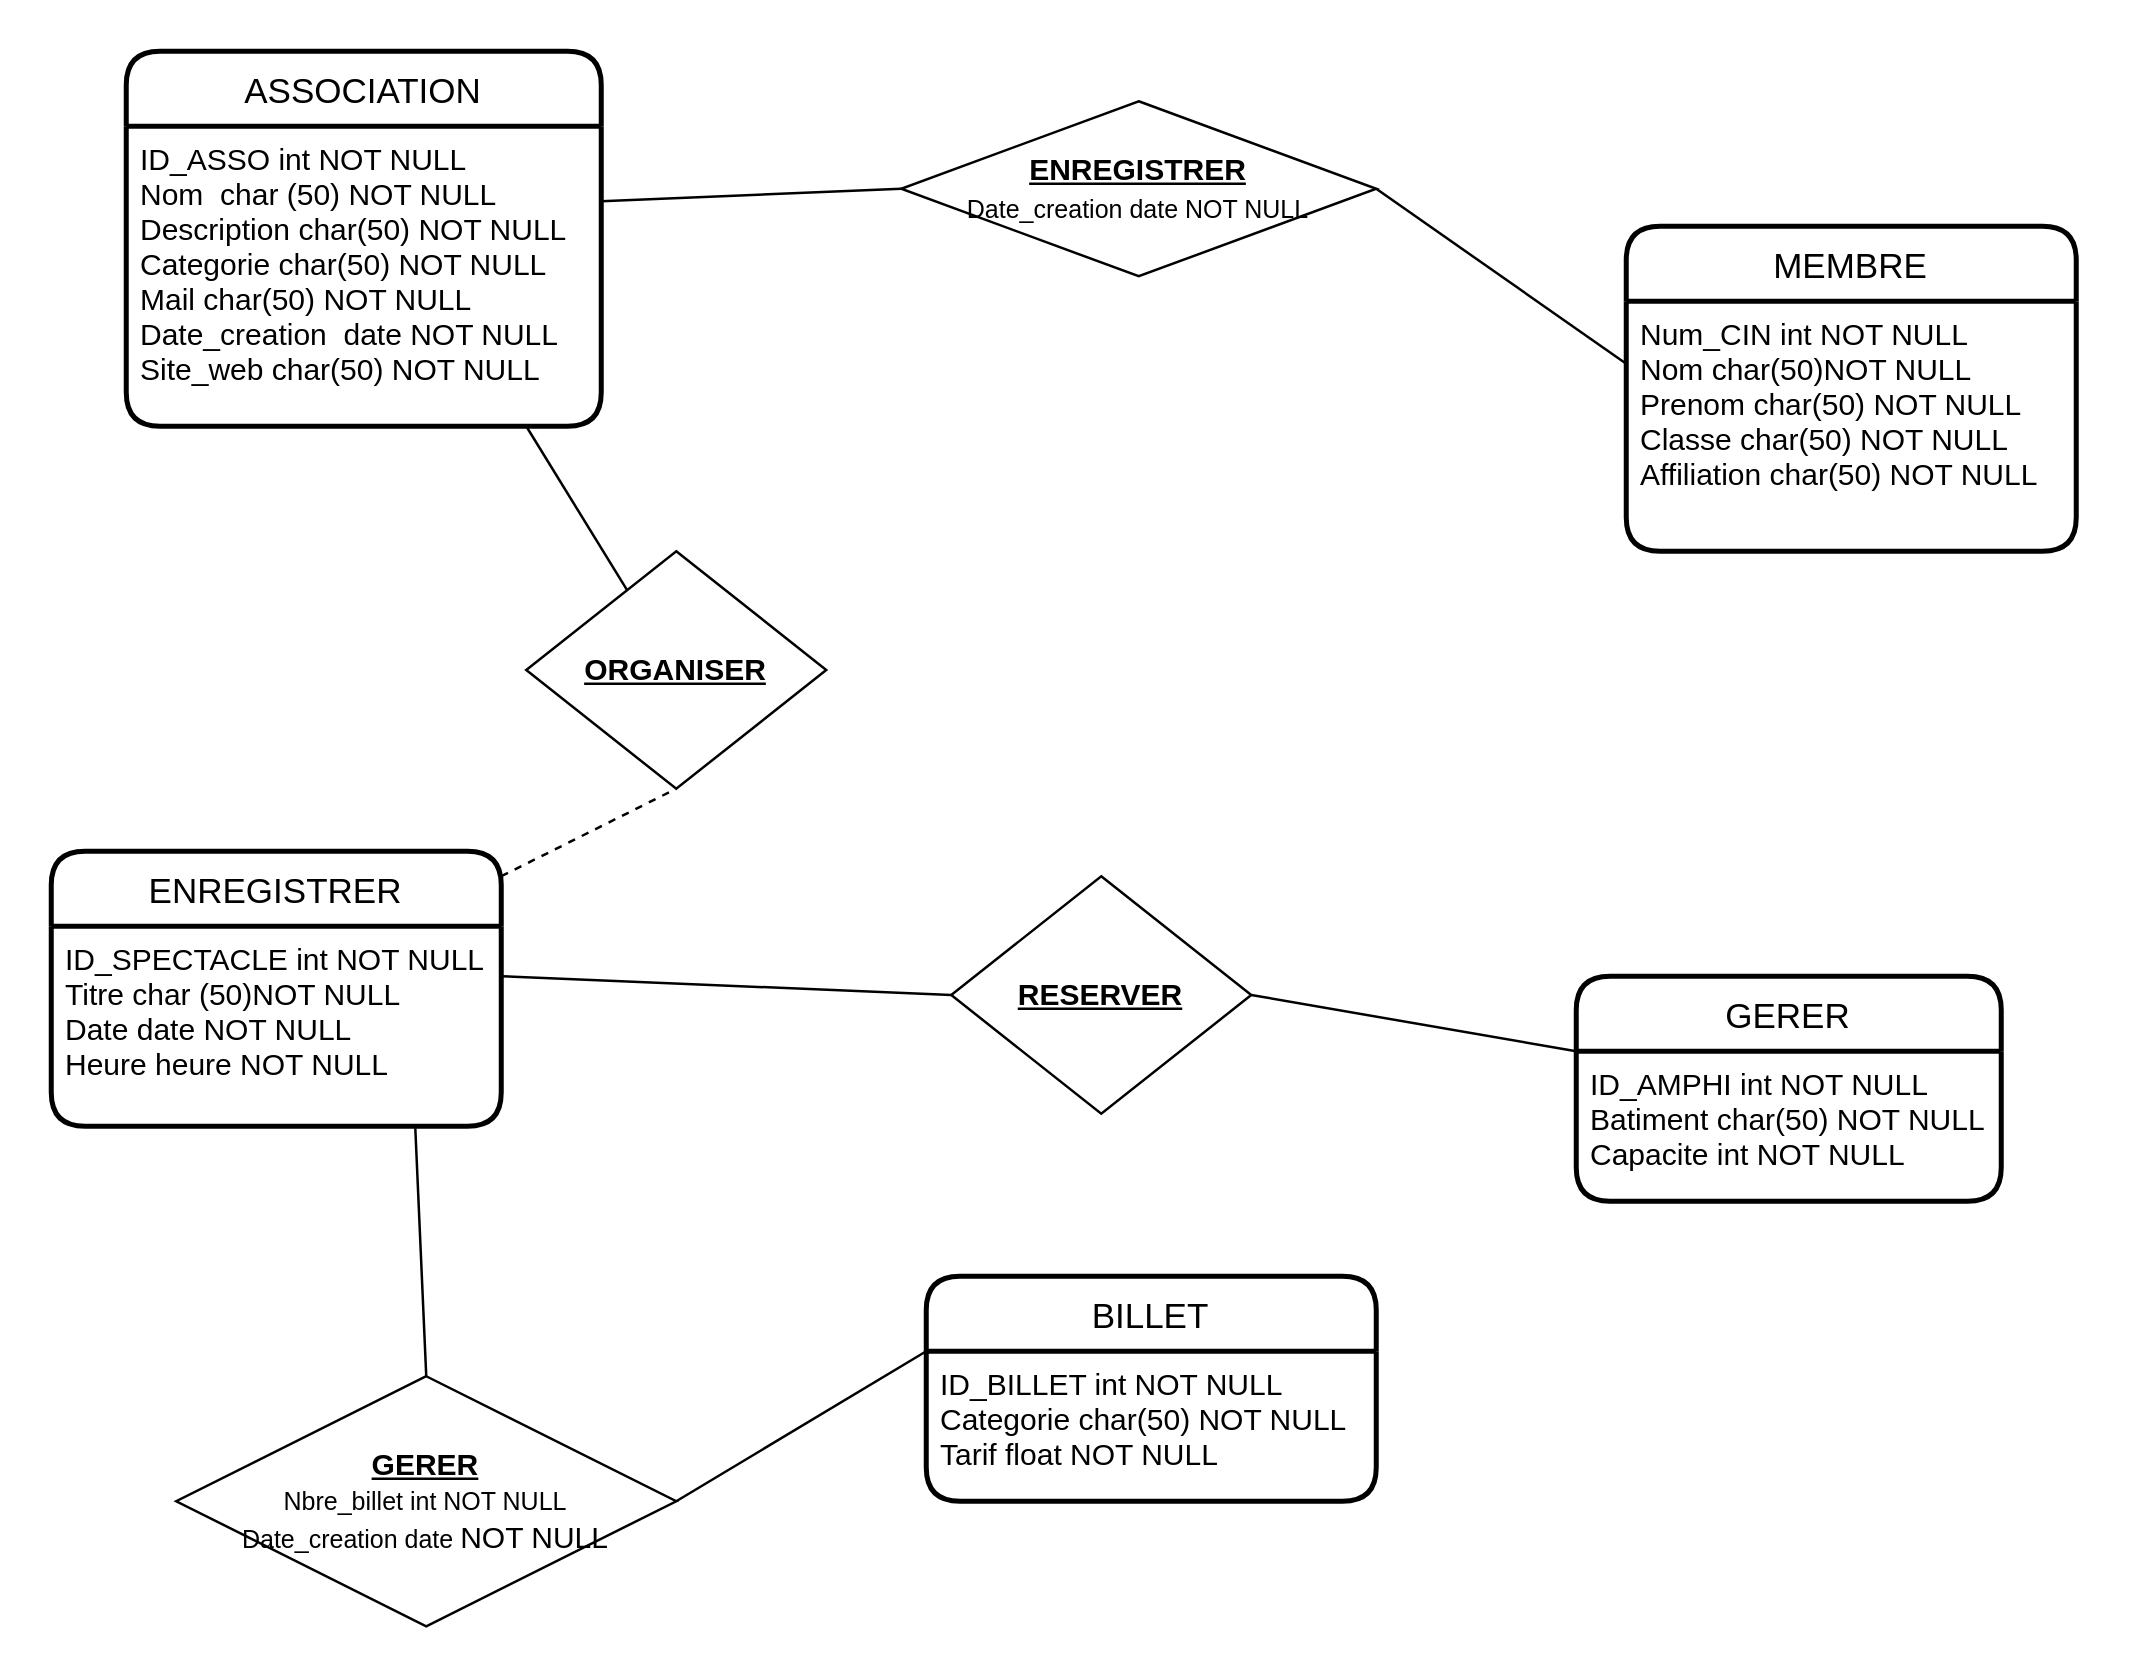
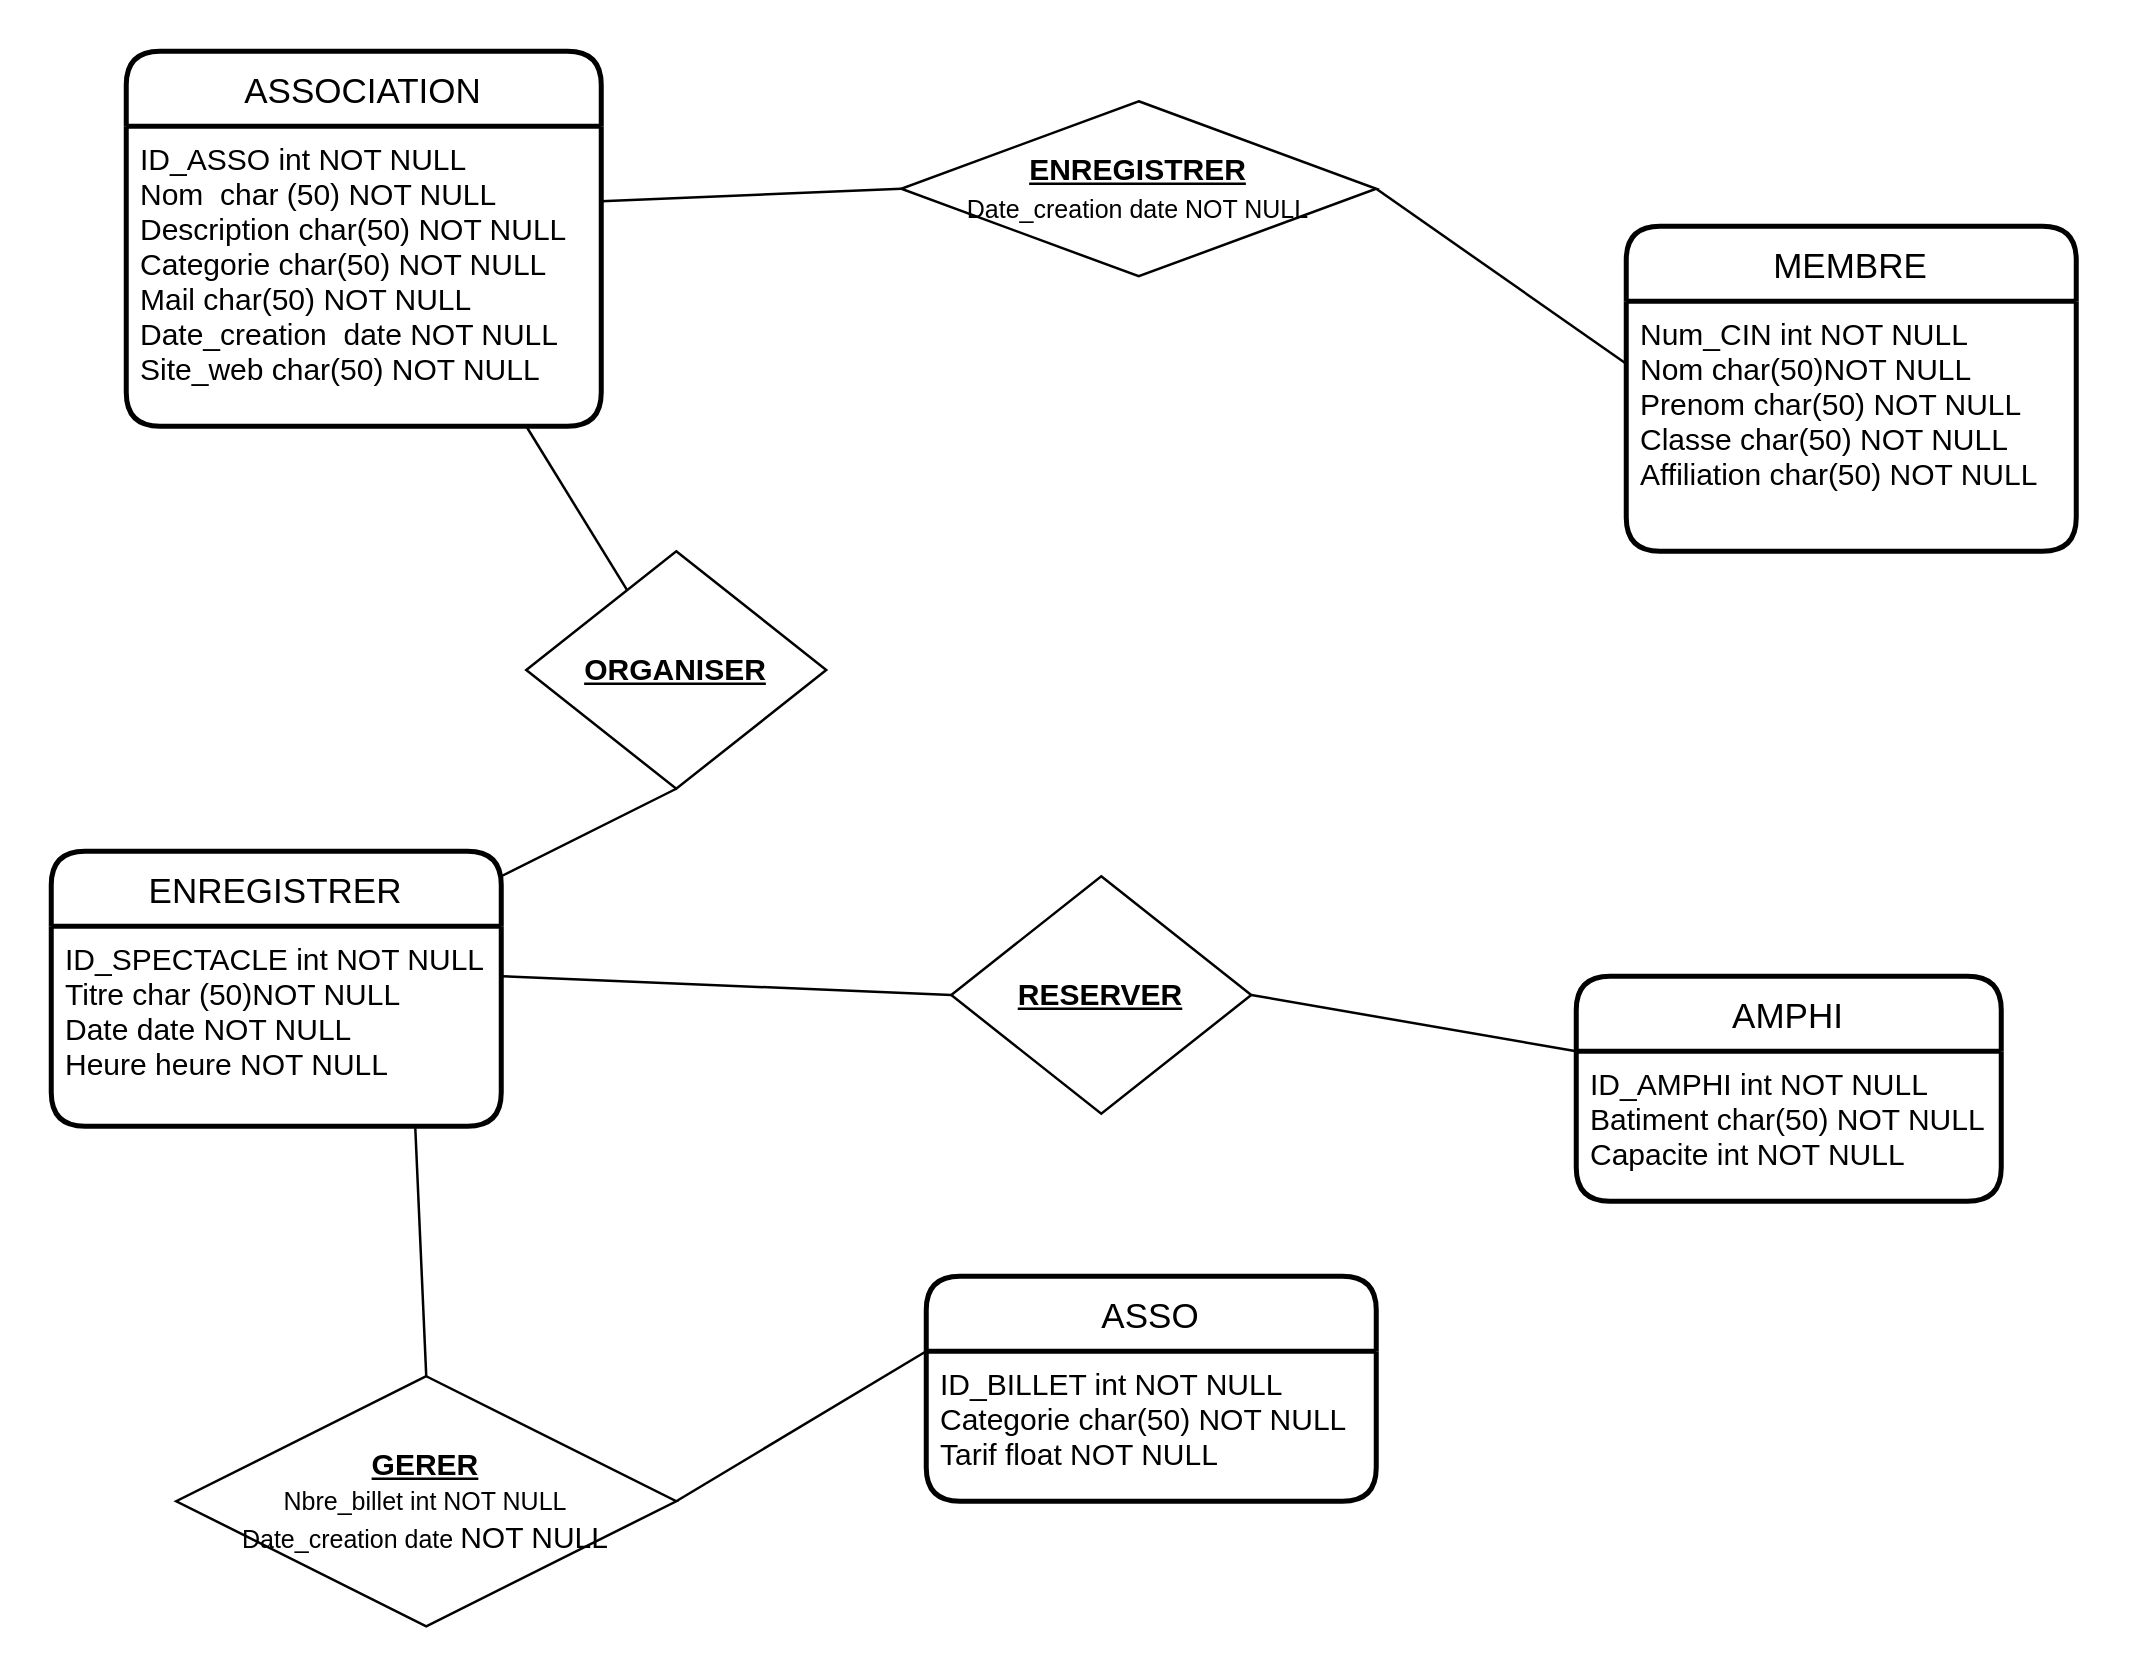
edge "ORGANISER" -- "ENREGISTRER": style dashed -> solid
node "GERER": label "GERER" -> "AMPHI"
node "BILLET": label "BILLET" -> "ASSO"
